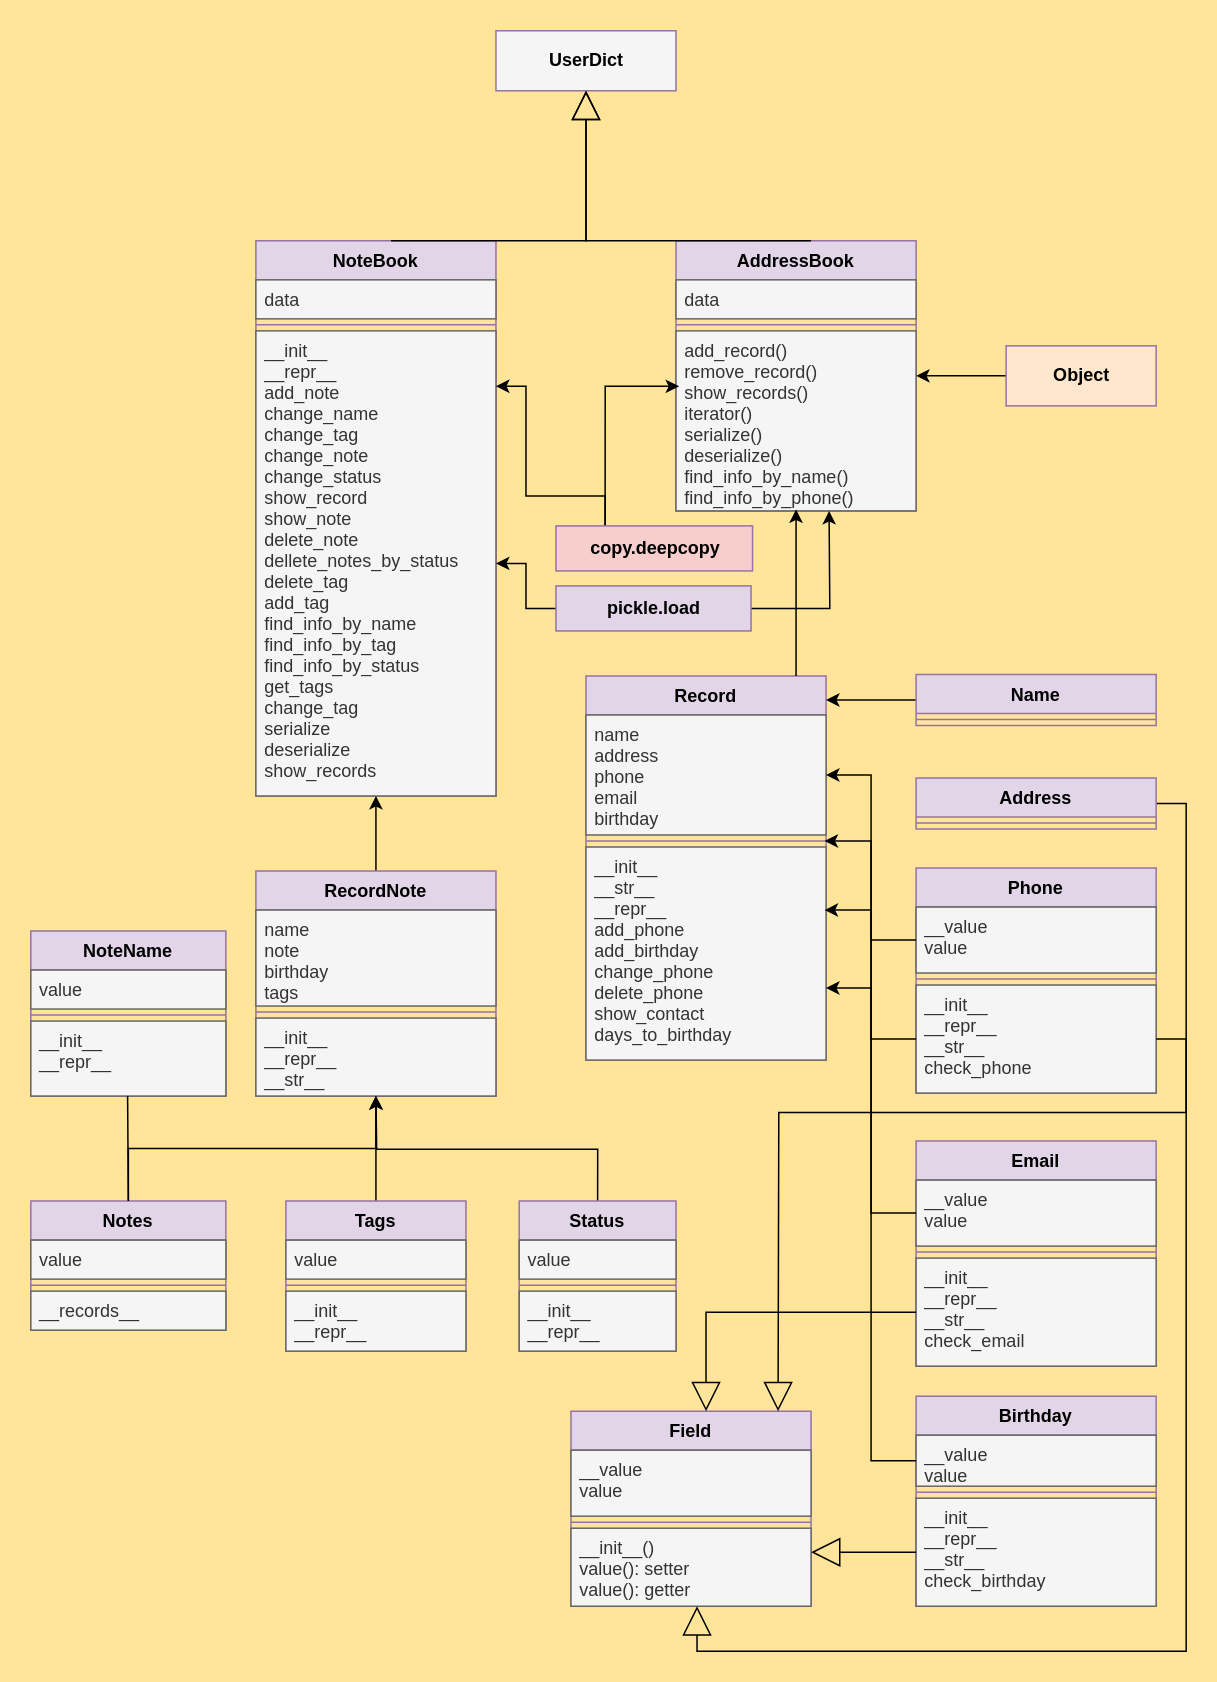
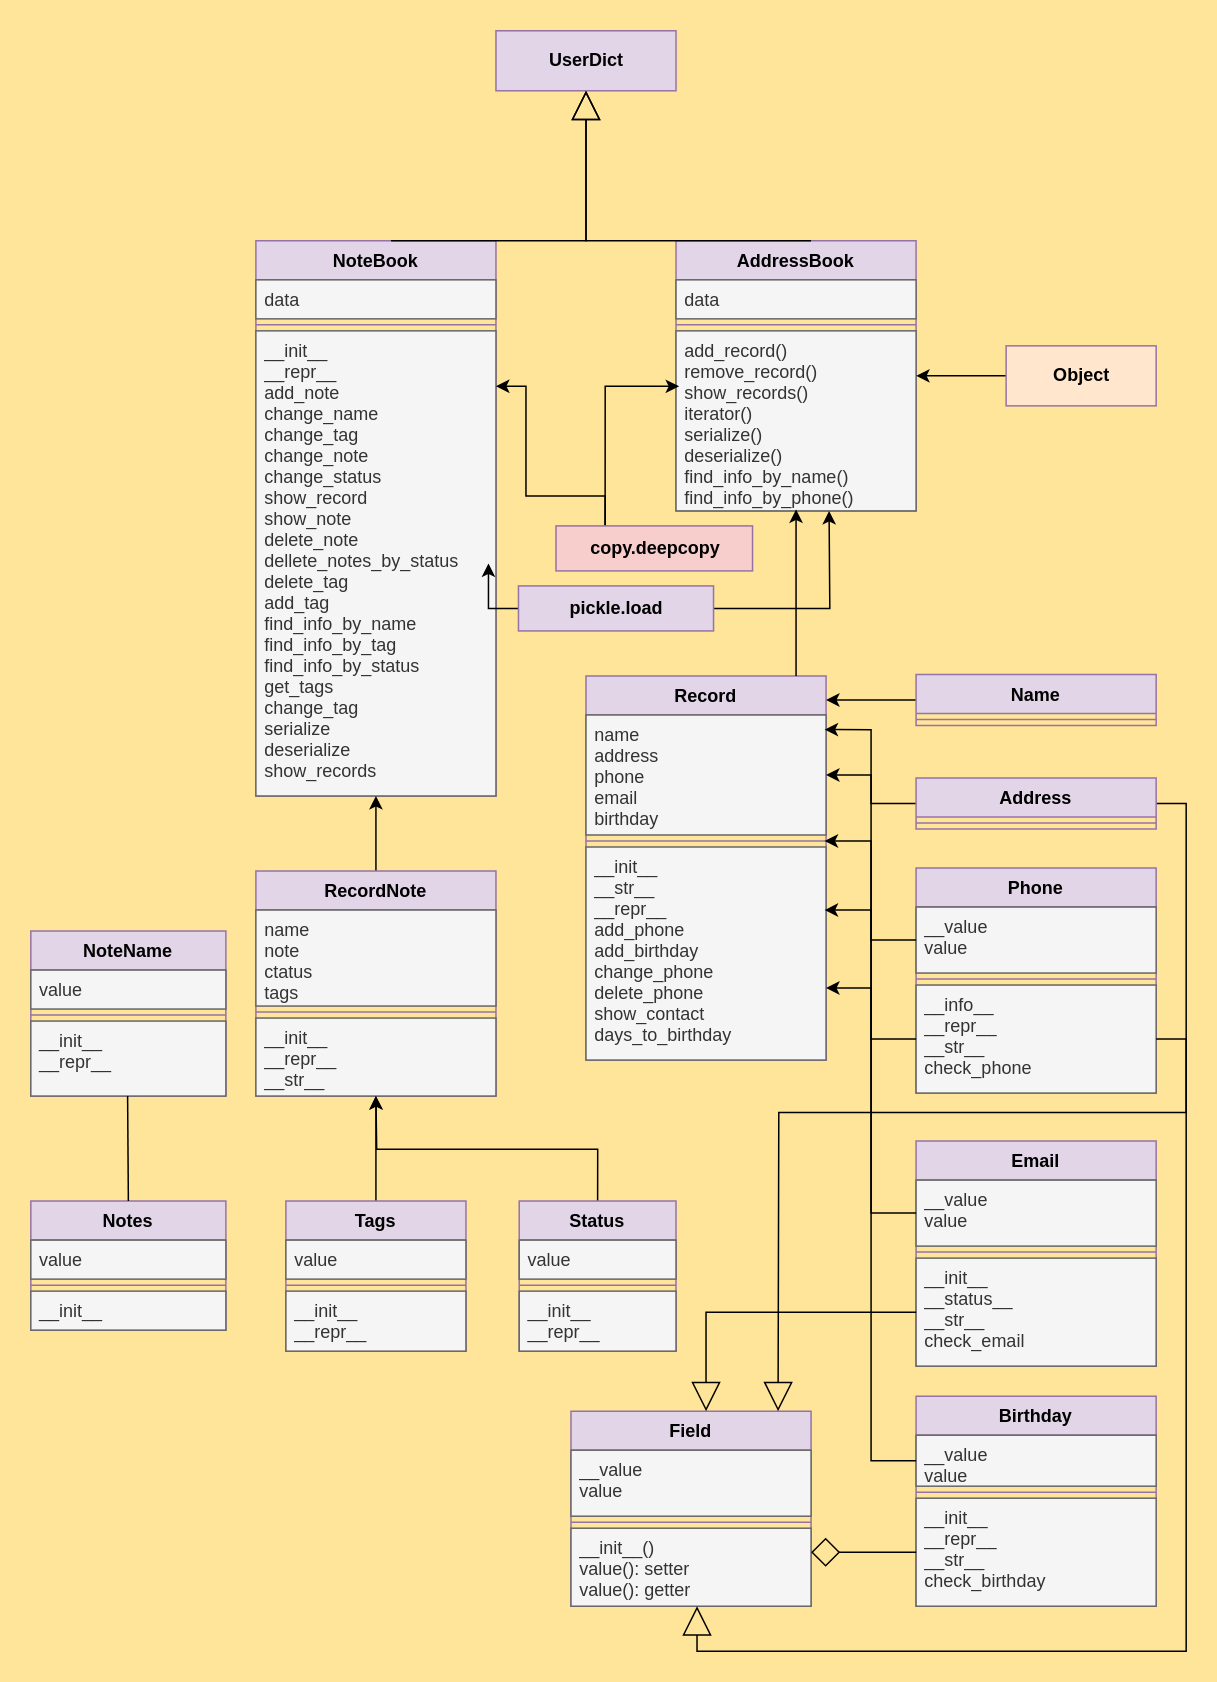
node "UserDict": fillcolor #f5f5f5 -> #e1d5e7
node "pickle.load": moved (653, 608) -> (616, 608)
edge "Address" -> "name address phone email birthday": added
node "name note birthday tags": label "name note birthday tags" -> "name note ctatus tags"
node "__init__ __repr__ __str__ check_phone": label "__init__ __repr__ __str__ check_phone" -> "__info__ __repr__ __str__ check_phone"
edge "Notes" -> "__init__ __repr__ __str__": removed
node "__init__ __repr__ __str__ check_email": label "__init__ __repr__ __str__ check_email" -> "__init__ __status__ __str__ check_email"
node "__records__": label "__records__" -> "__init__"
edge "__init__ __repr__ __str__ check_birthday" -> "__init__() value(): setter value(): getter": arrowhead block -> diamond
